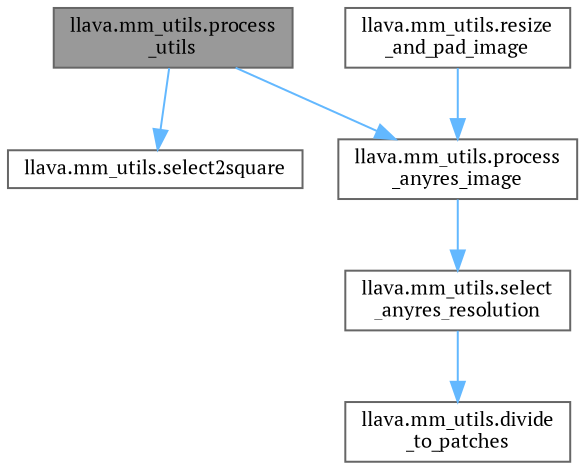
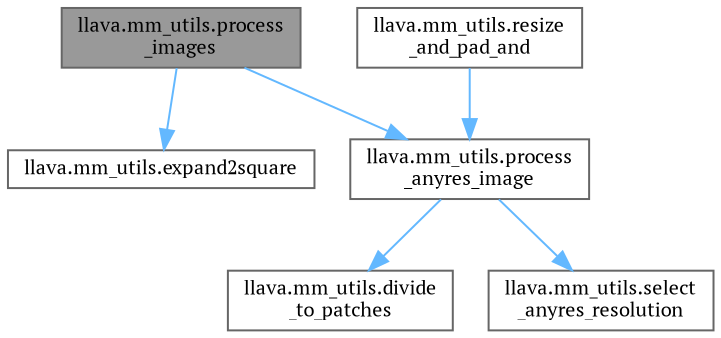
node "llava.mm_utils.process _utils": label "llava.mm_utils.process _utils" -> "llava.mm_utils.process _images"
node "llava.mm_utils.resize _and_pad_image": label "llava.mm_utils.resize _and_pad_image" -> "llava.mm_utils.resize _and_pad_and"
node "llava.mm_utils.select2square": label "llava.mm_utils.select2square" -> "llava.mm_utils.expand2square"
edge "llava.mm_utils.select _anyres_resolution" -> "llava.mm_utils.divide _to_patches": now "llava.mm_utils.process _anyres_image" -> "llava.mm_utils.divide _to_patches"
